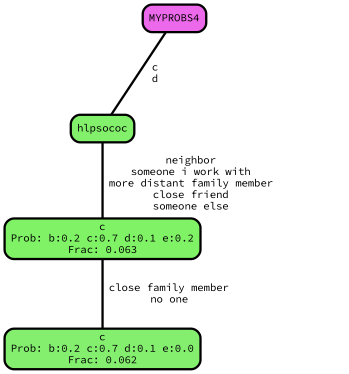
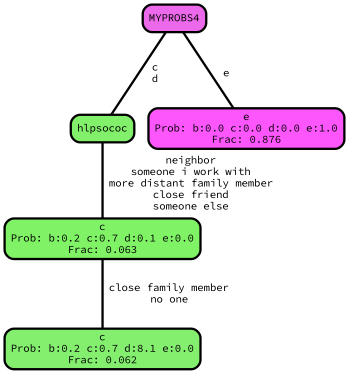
node "e Prob: b:0.0 c:0.0 d:0.0 e:1.0 Frac: 0.876": added
node "c Prob: b:0.2 c:0.7 d:0.1 e:0.2 Frac: 0.063": label "c Prob: b:0.2 c:0.7 d:0.1 e:0.2 Frac: 0.063" -> "c Prob: b:0.2 c:0.7 d:0.1 e:0.0 Frac: 0.063"
node "c Prob: b:0.2 c:0.7 d:0.1 e:0.0 Frac: 0.062": label "c Prob: b:0.2 c:0.7 d:0.1 e:0.0 Frac: 0.062" -> "c Prob: b:0.2 c:0.7 d:8.1 e:0.0 Frac: 0.062"
